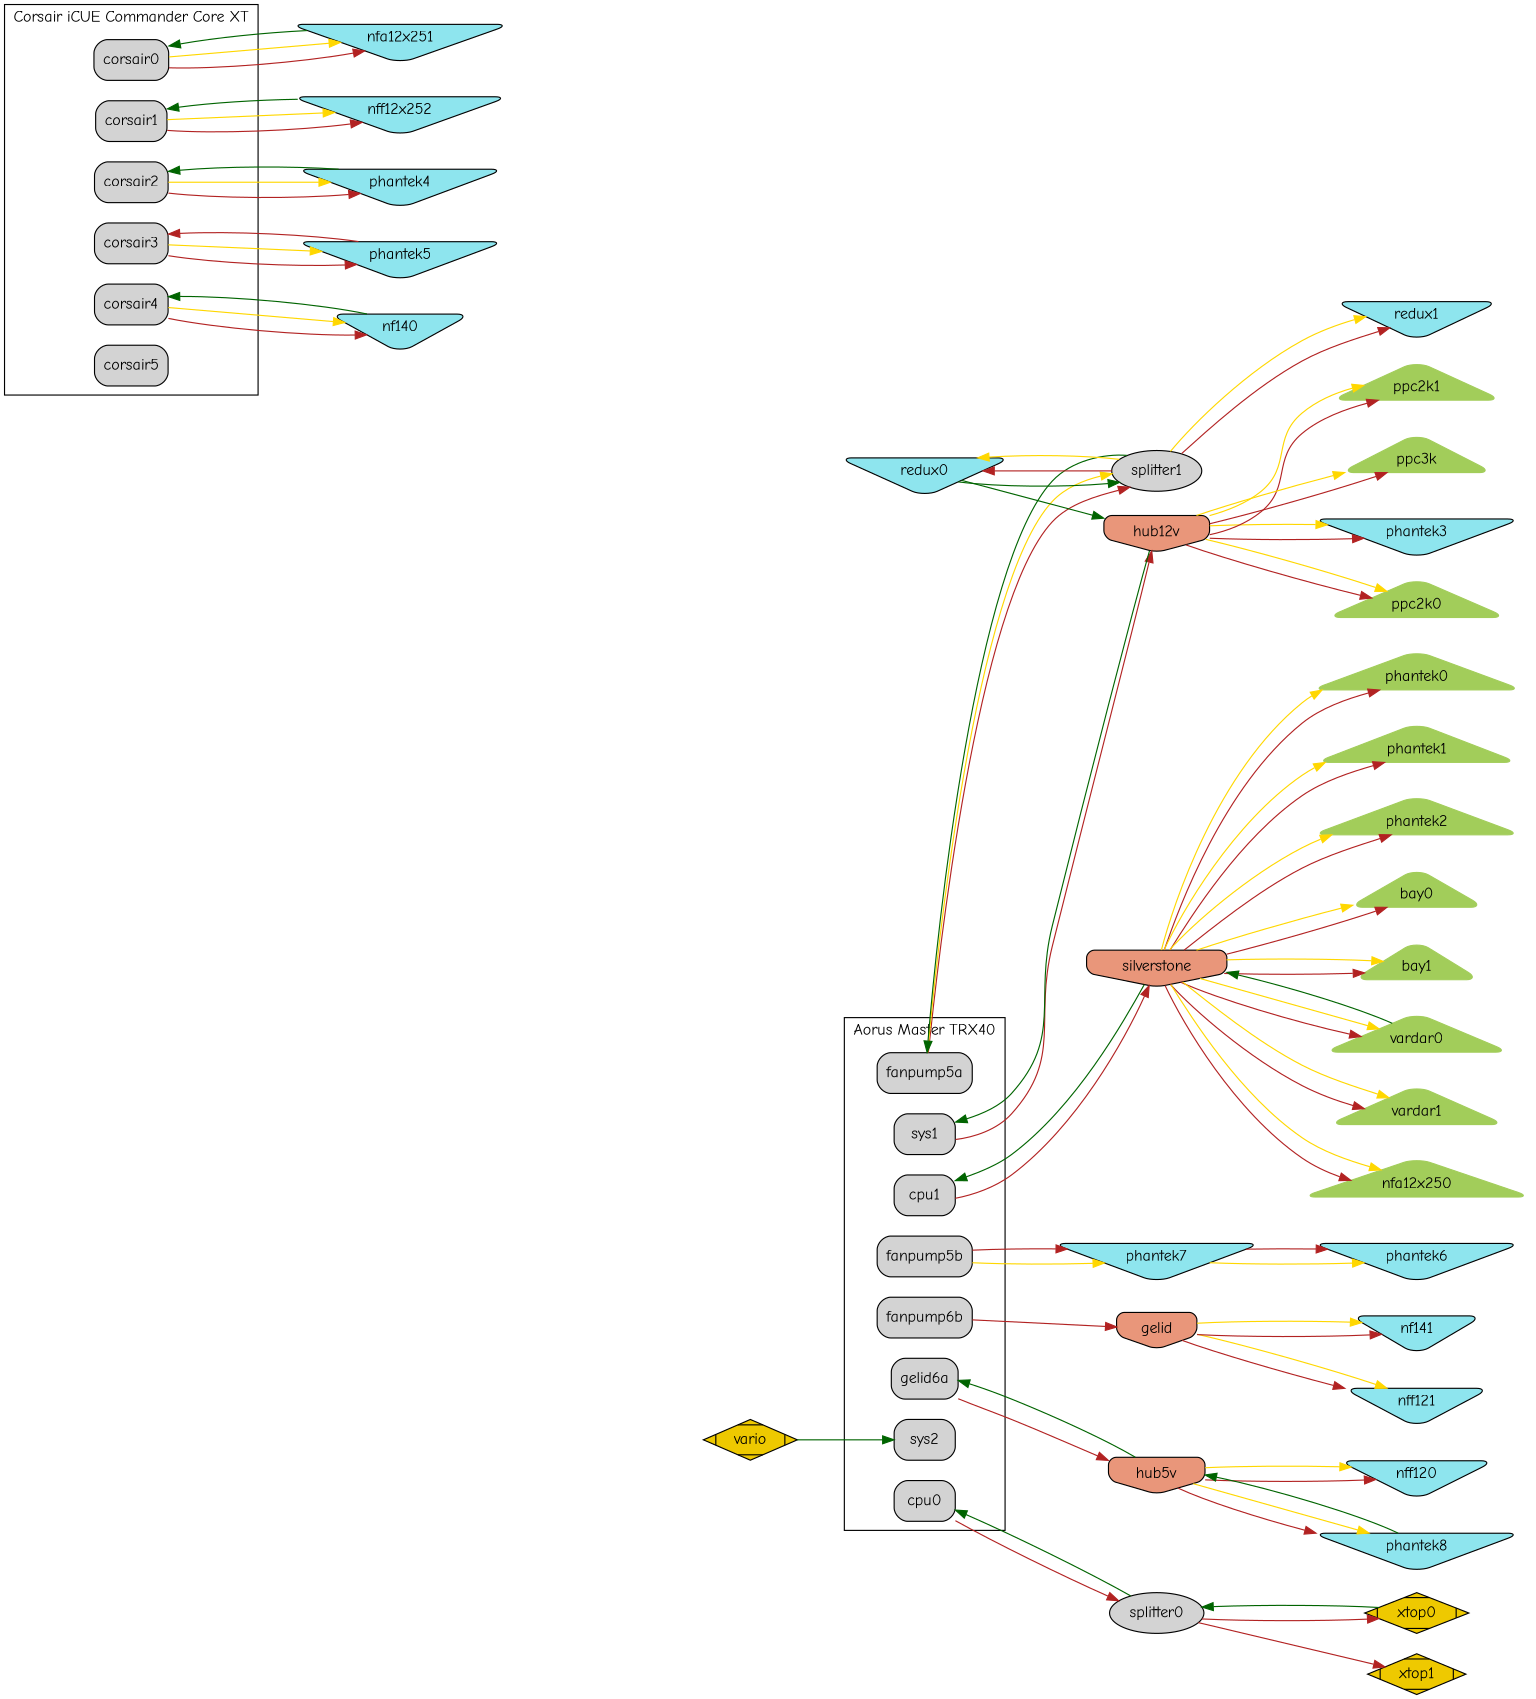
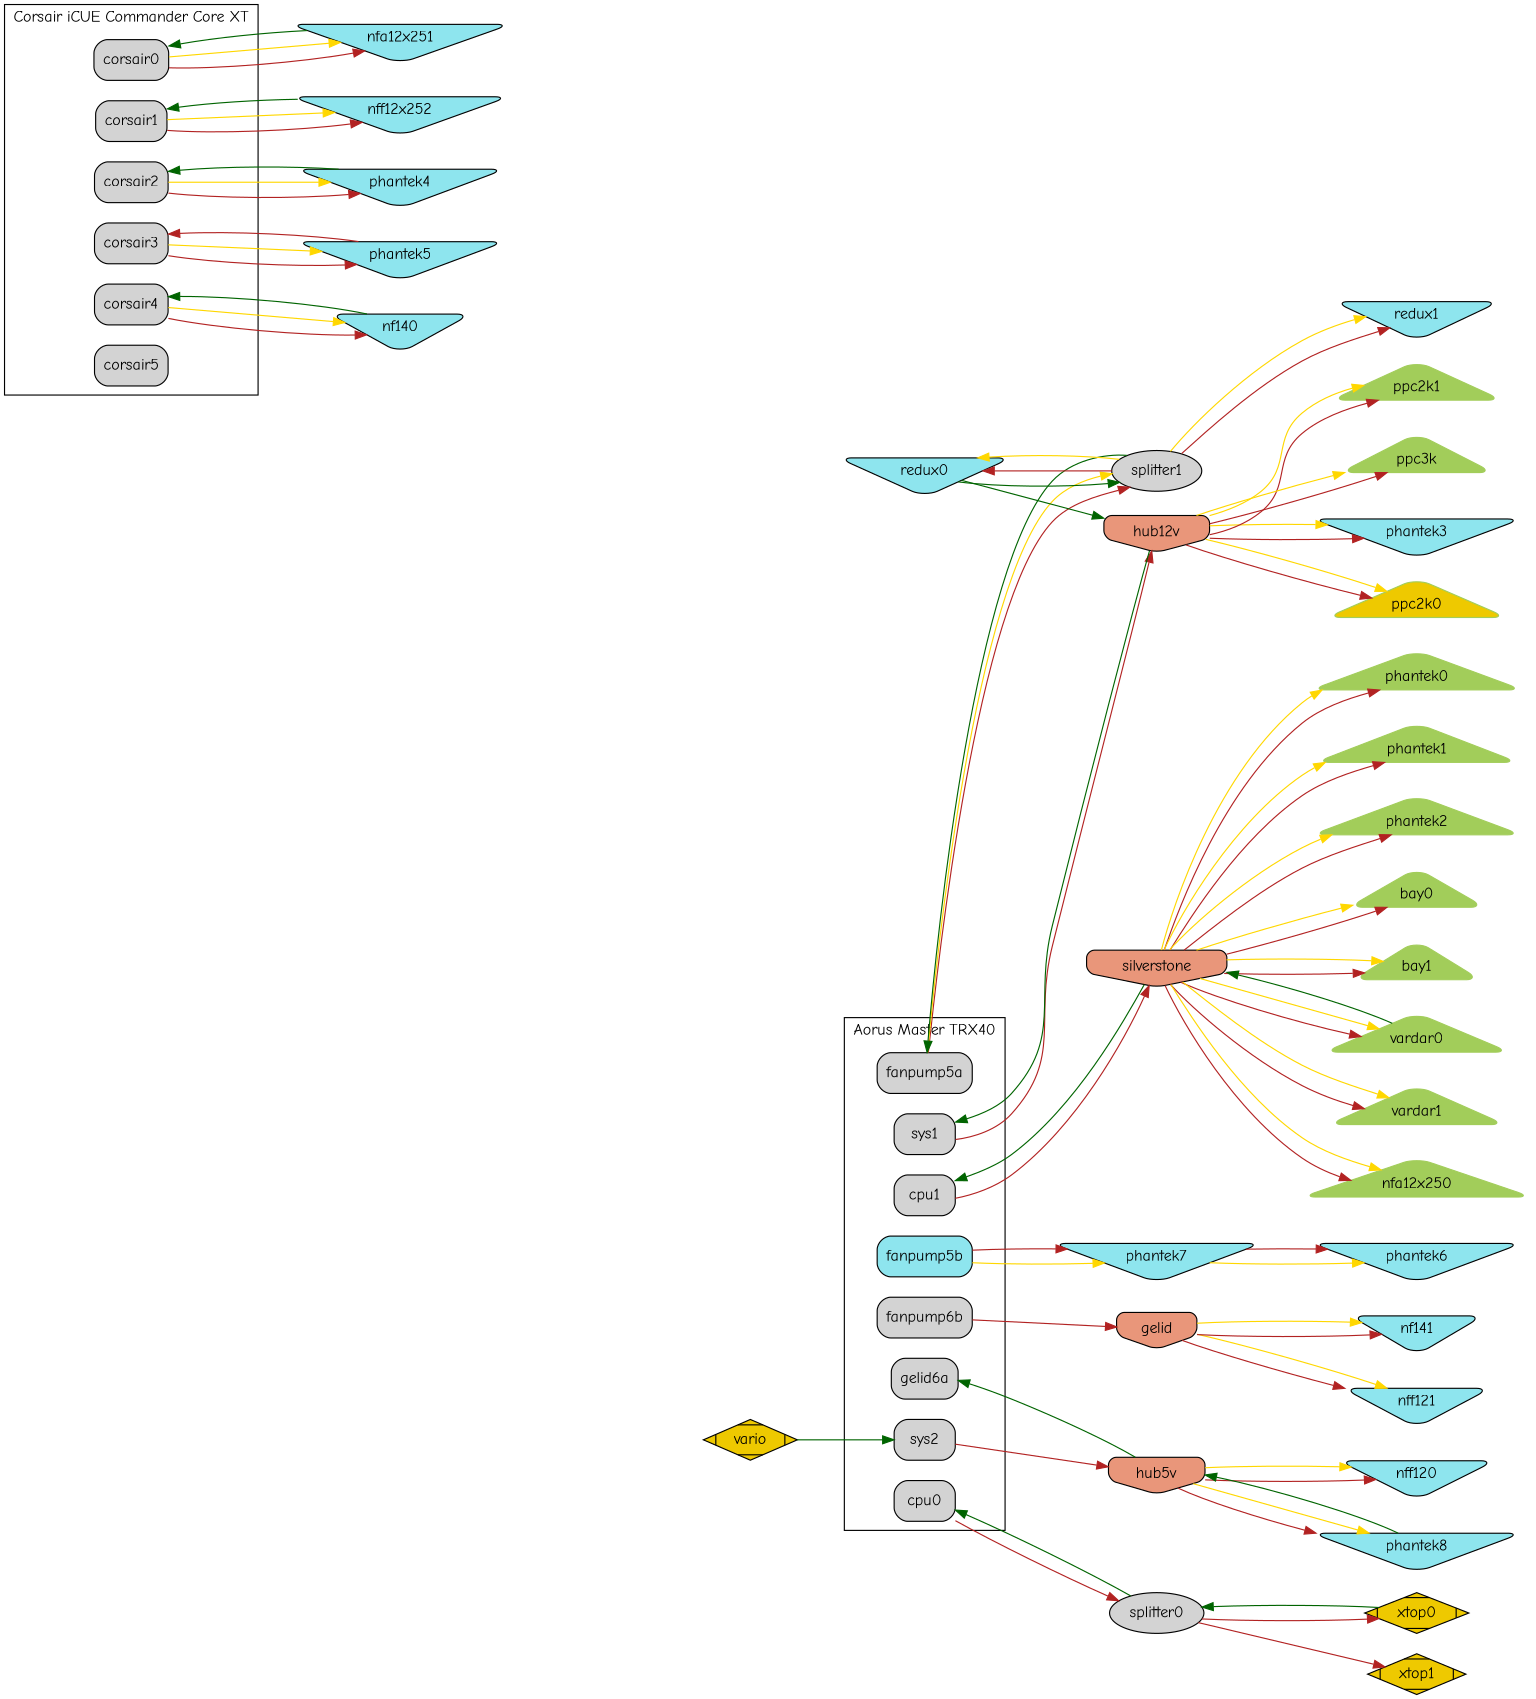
node "ppc2k0": fillcolor darkolivegreen3 -> gold2
node "fanpump5b": fillcolor lightgrey -> cadetblue2
edge "gelid6a" -> "hub5v": now "sys2" -> "hub5v"
